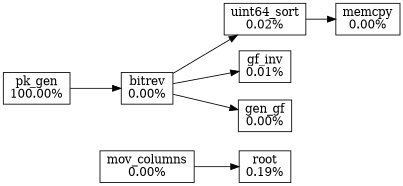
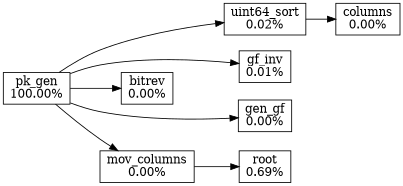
node "memcpy 0.00%": label "memcpy 0.00%" -> "columns 0.00%"
edge "bitrev 0.00%" -> "uint64_sort 0.02%": now "pk_gen 100.00%" -> "uint64_sort 0.02%"
edge "bitrev 0.00%" -> "gf_inv 0.01%": now "pk_gen 100.00%" -> "gf_inv 0.01%"
edge "bitrev 0.00%" -> "gen_gf 0.00%": now "pk_gen 100.00%" -> "gen_gf 0.00%"
edge "pk_gen 100.00%" -> "mov_columns 0.00%": added
node "root 0.19%": label "root 0.19%" -> "root 0.69%"
